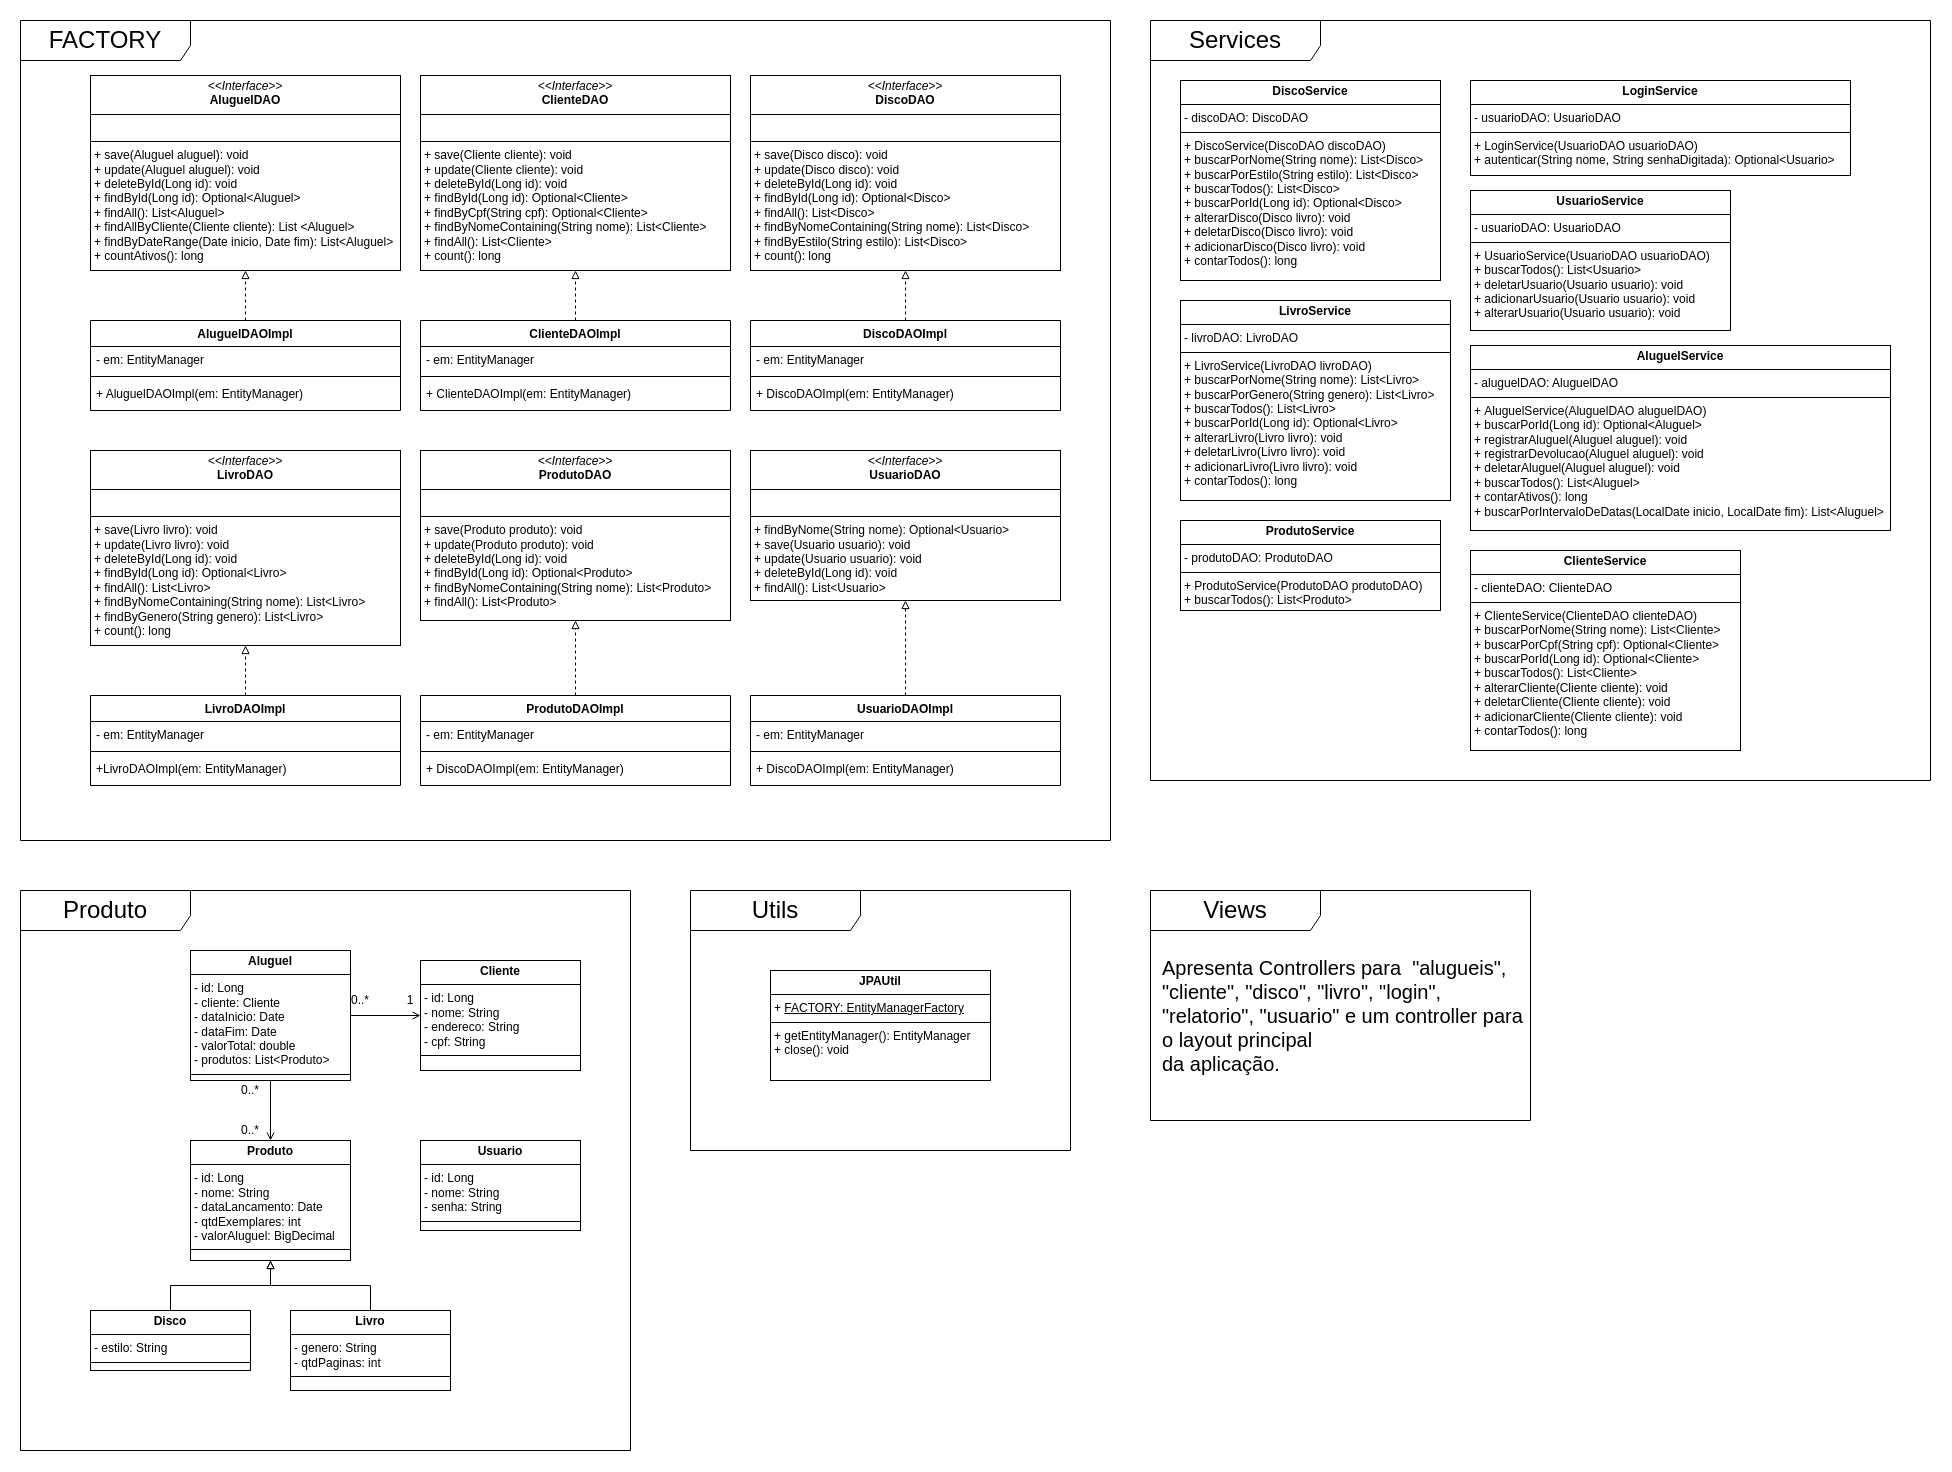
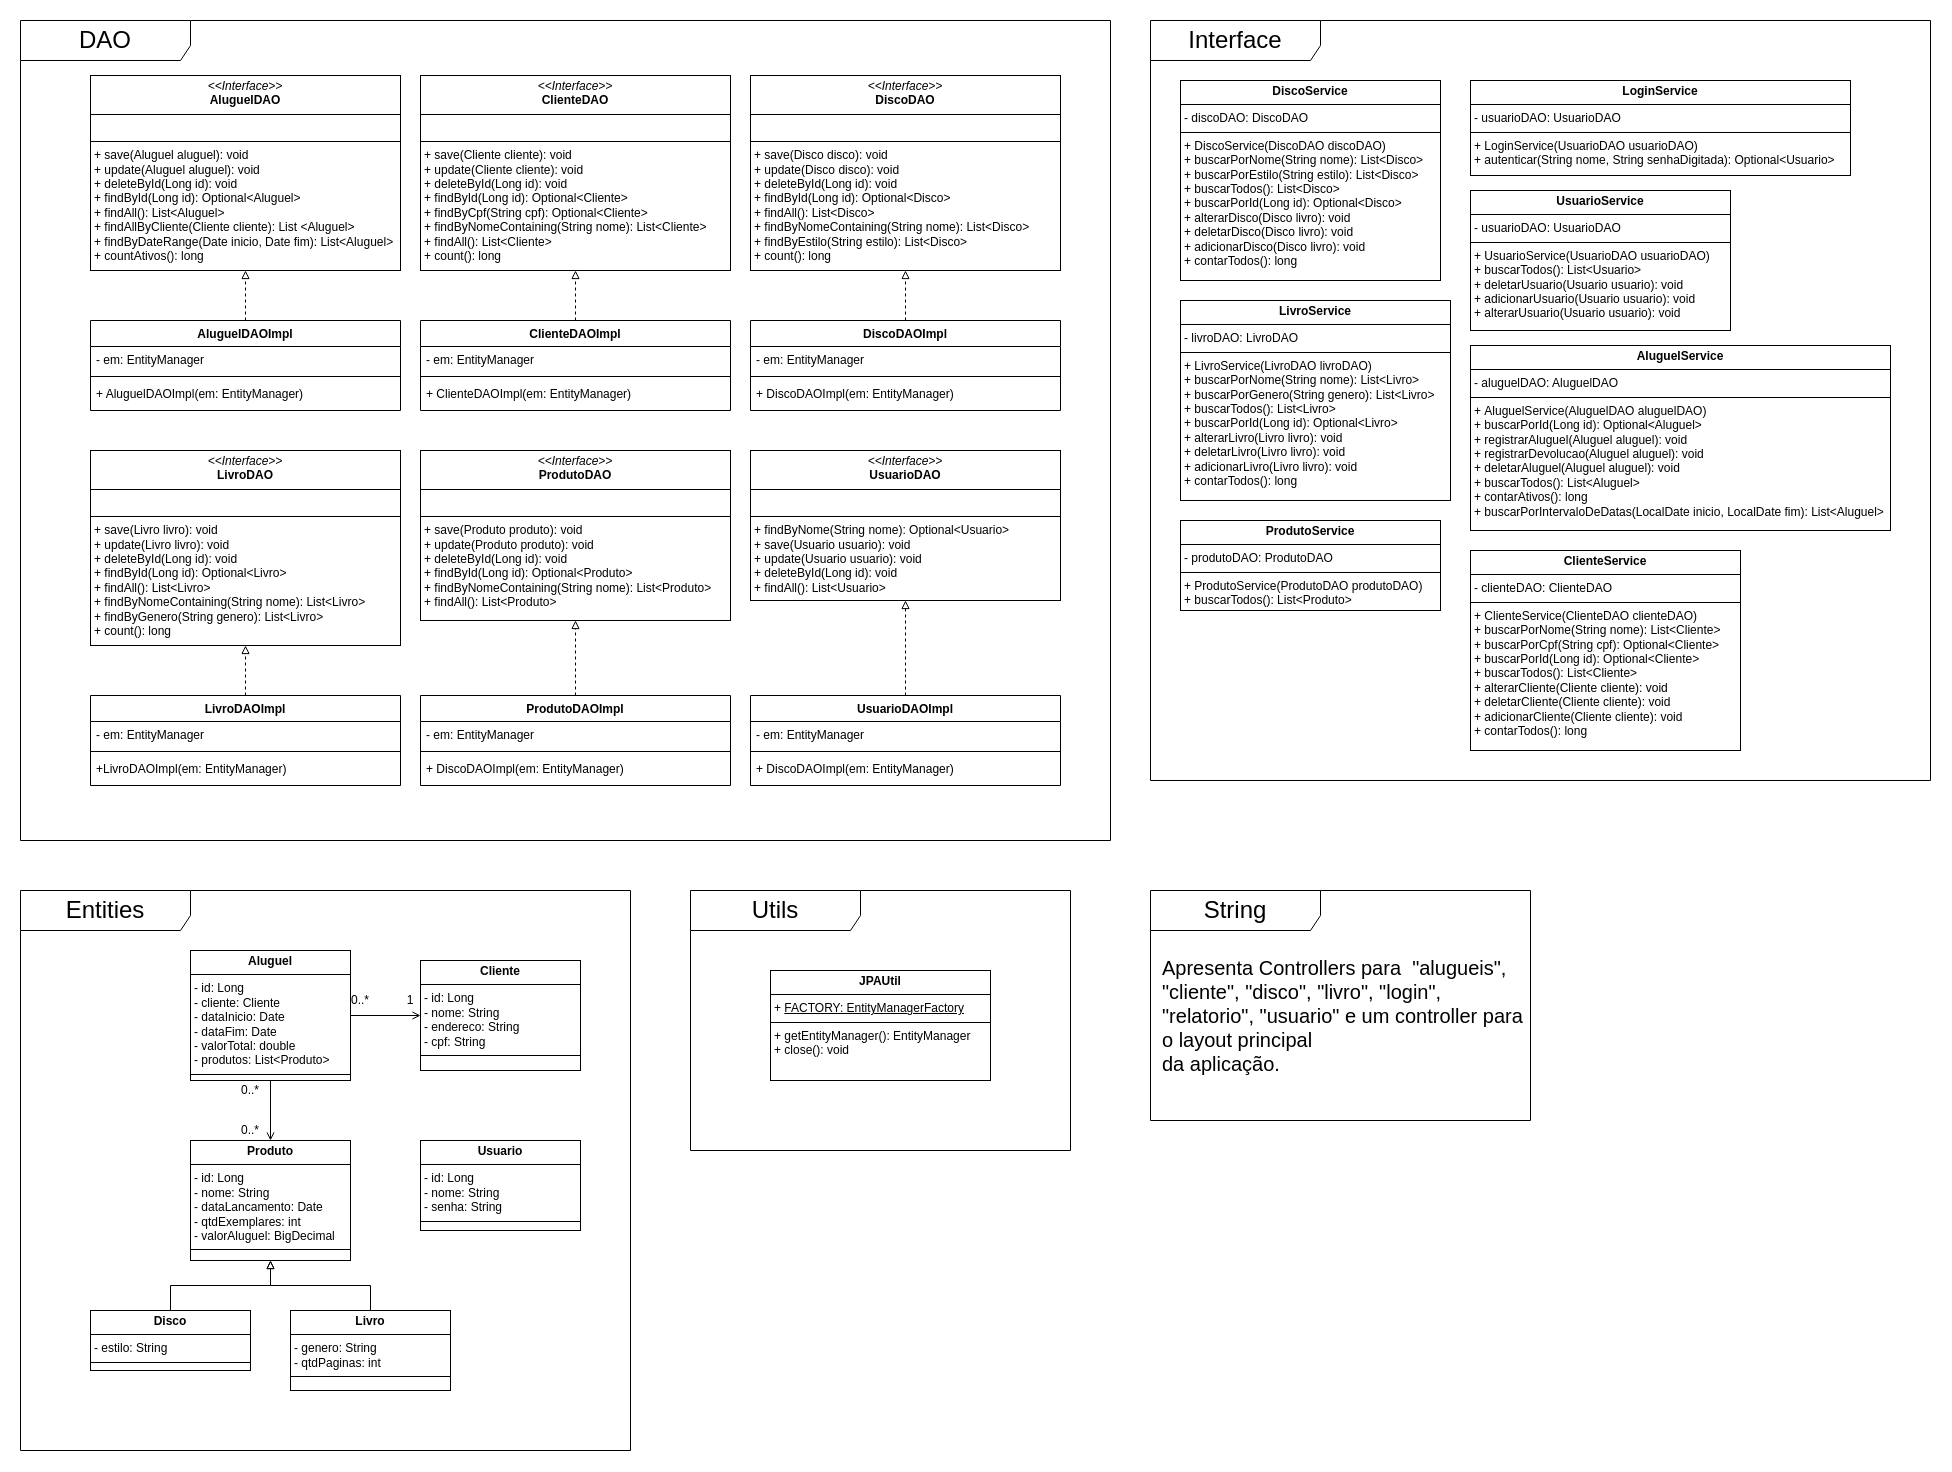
node "FACTORY": label "FACTORY" -> "DAO"
node "Services": label "Services" -> "Interface"
node "Produto": label "Produto" -> "Entities"
node "Views": label "Views" -> "String"
